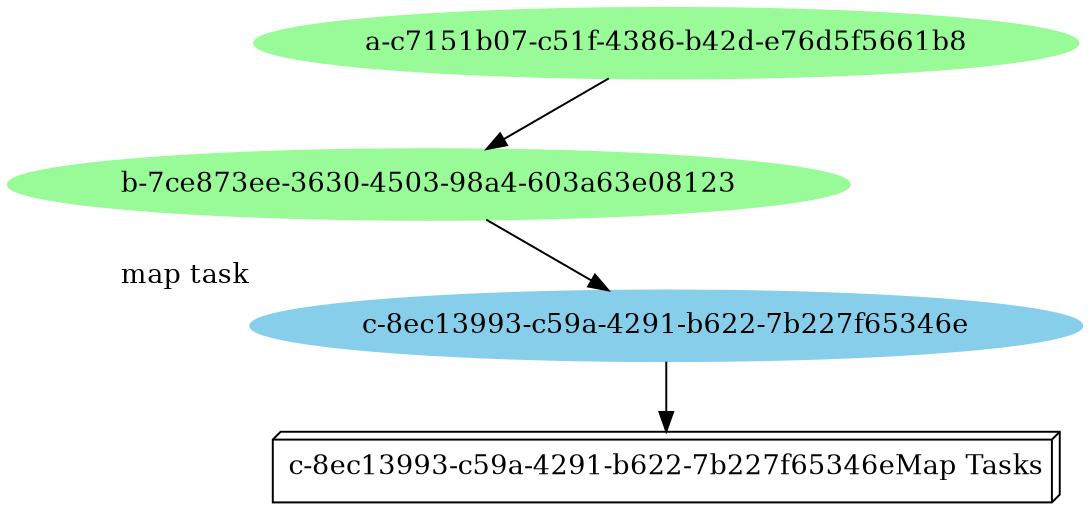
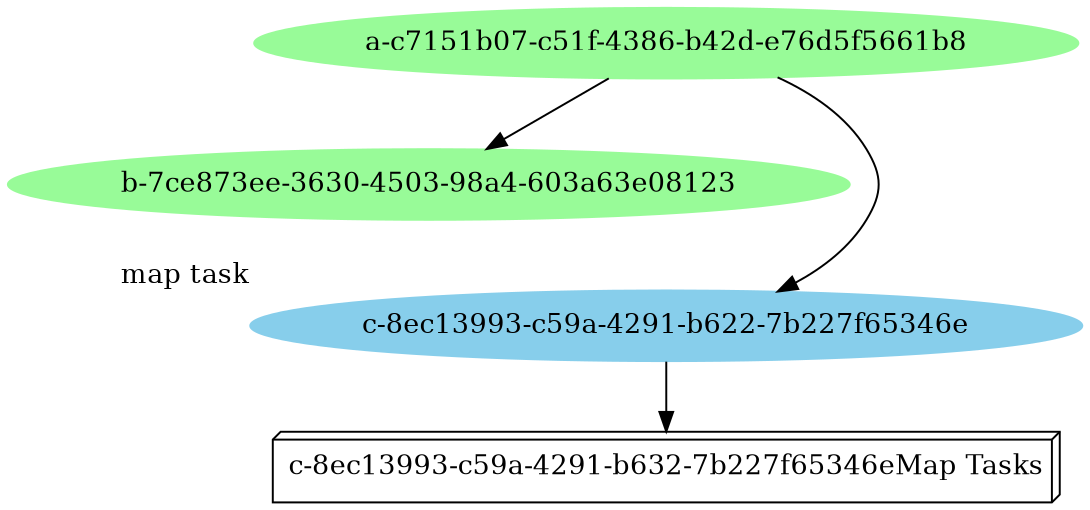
edge "b-7ce873ee-3630-4503-98a4-603a63e08123" -> "c-8ec13993-c59a-4291-b622-7b227f65346e map task": now "a-c7151b07-c51f-4386-b42d-e76d5f5661b8" -> "c-8ec13993-c59a-4291-b622-7b227f65346e map task"
node "c-8ec13993-c59a-4291-b622-7b227f65346eMap Tasks": label "c-8ec13993-c59a-4291-b622-7b227f65346eMap Tasks" -> "c-8ec13993-c59a-4291-b632-7b227f65346eMap Tasks"
